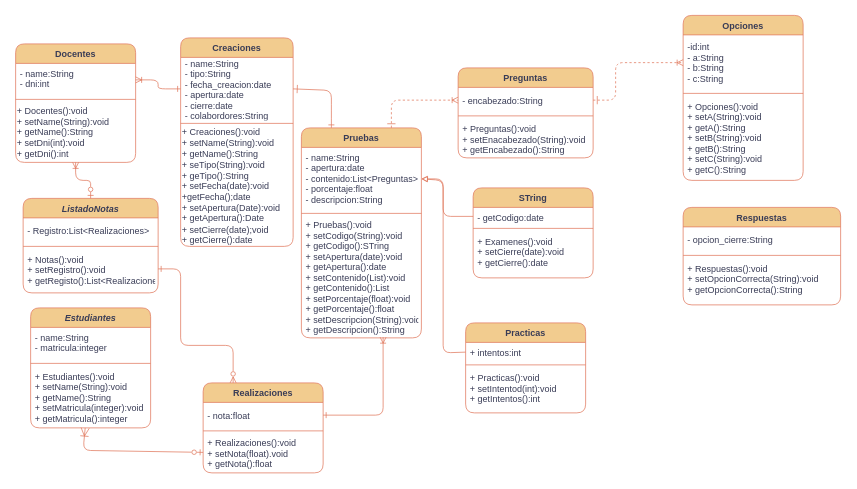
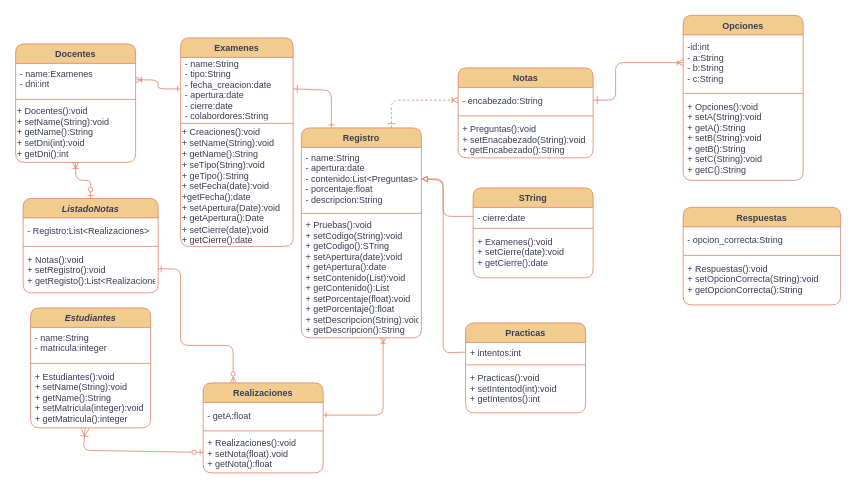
node "Creaciones": label "Creaciones" -> "Examenes"
edge "-id:int - a:String - b:String - c:String" -- "- encabezado:String": style dashed -> solid
node "- name:String - dni:int": label "- name:String - dni:int" -> "- name:Examenes - dni:int"
node "Preguntas": label "Preguntas" -> "Notas"
node "Pruebas": label "Pruebas" -> "Registro"
node "- getCodigo:date": label "- getCodigo:date" -> "- cierre:date"
node "- opcion_cierre:String": label "- opcion_cierre:String" -> "- opcion_correcta:String"
node "- nota:float": label "- nota:float" -> "- getA:float"
